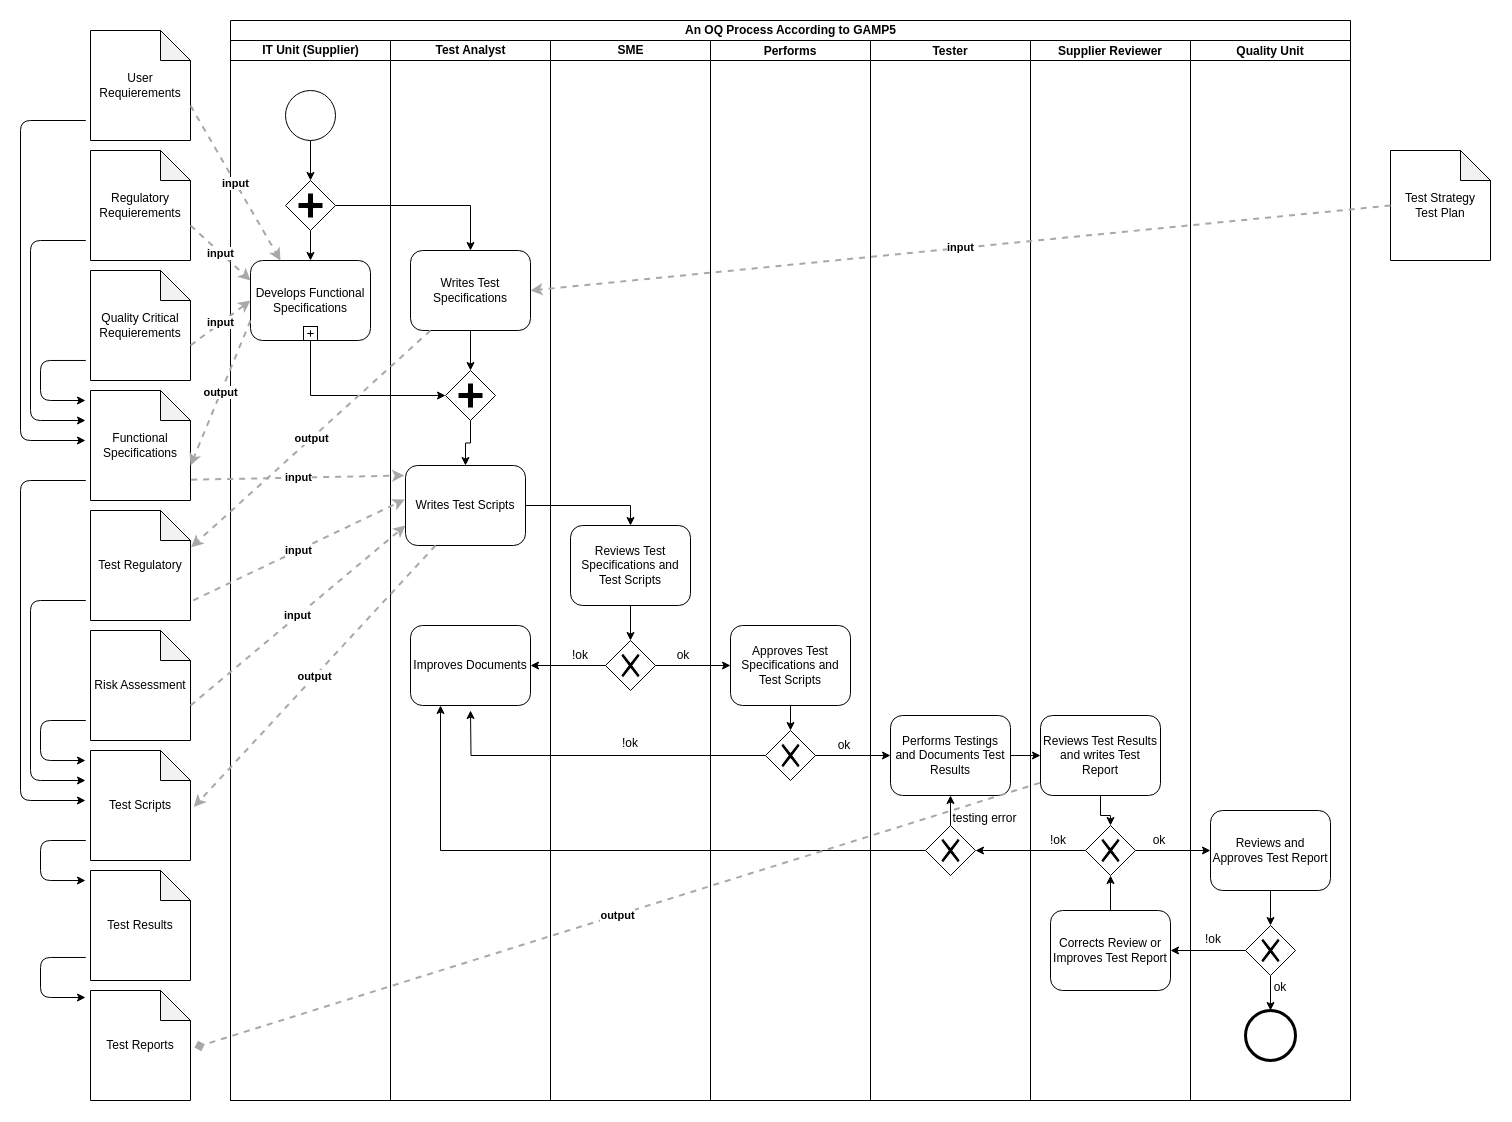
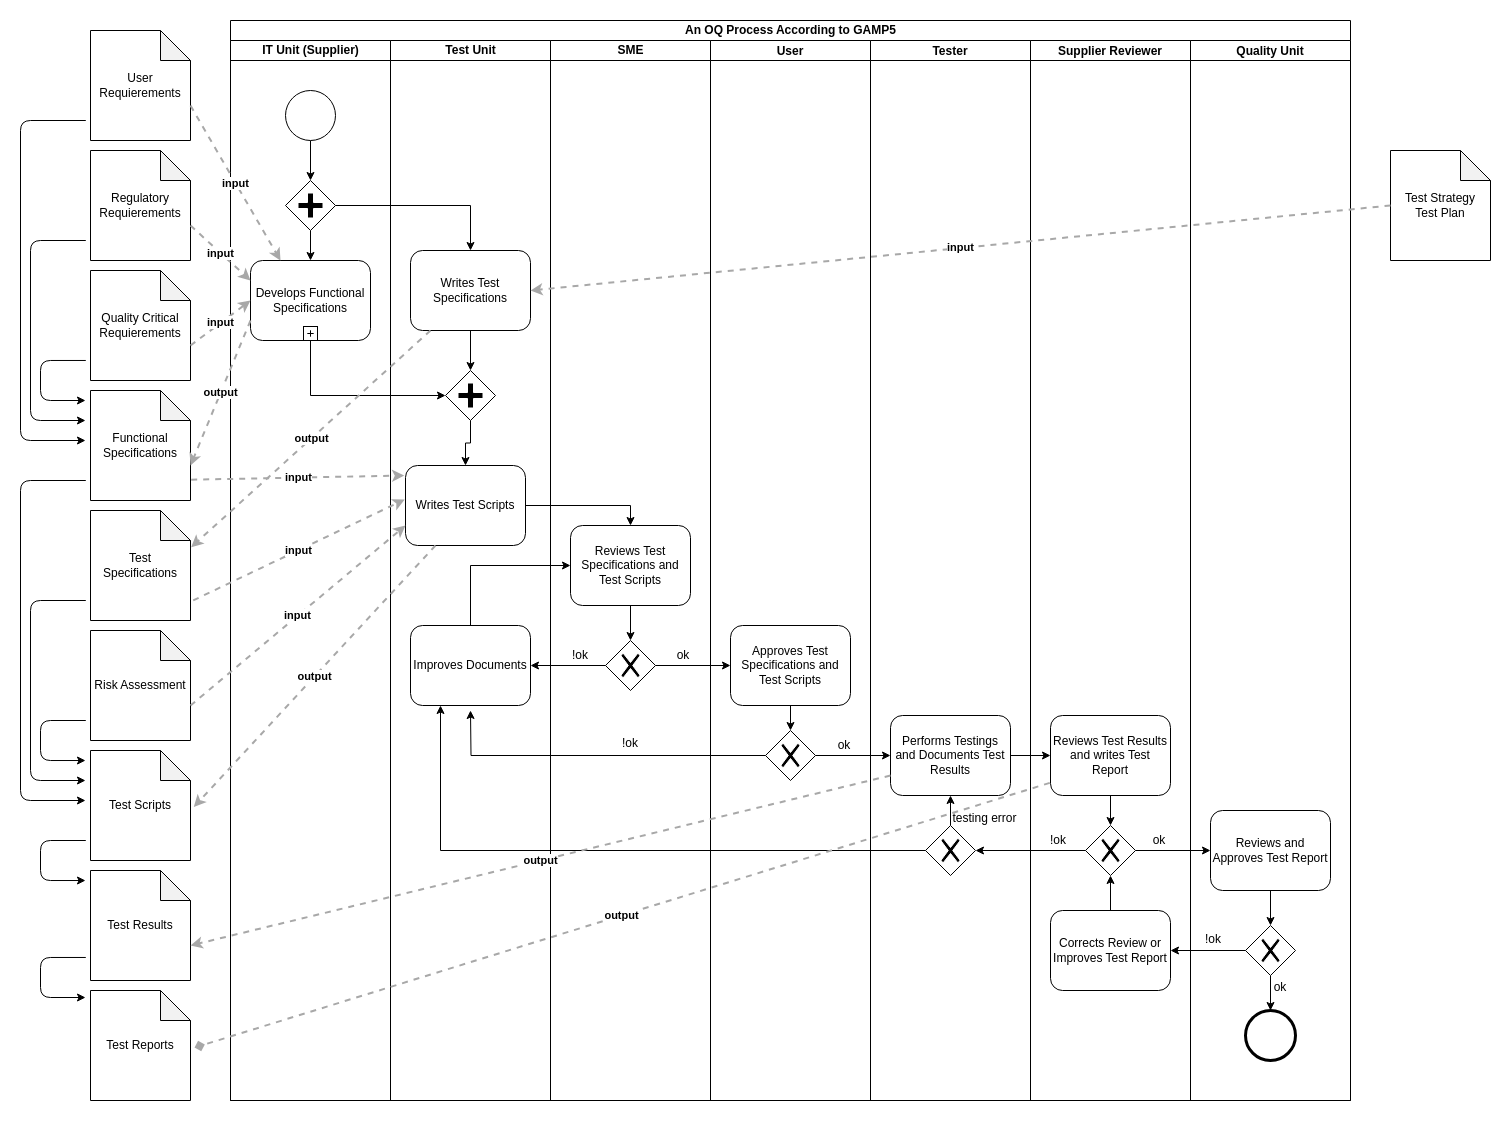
node "Test Analyst": label "Test Analyst" -> "Test Unit"
node "Performs": label "Performs" -> "User"
node "Test Regulatory": label "Test Regulatory" -> "Test Specifications"
edge "Improves Documents" -> "Reviews Test Specifications and Test Scripts": added
node "Reviews Test Results and writes Test Report": moved (1101, 756) -> (1111, 756)
edge "Performs Testings and Documents Test Results" -> "Test Results": added, label "output"
